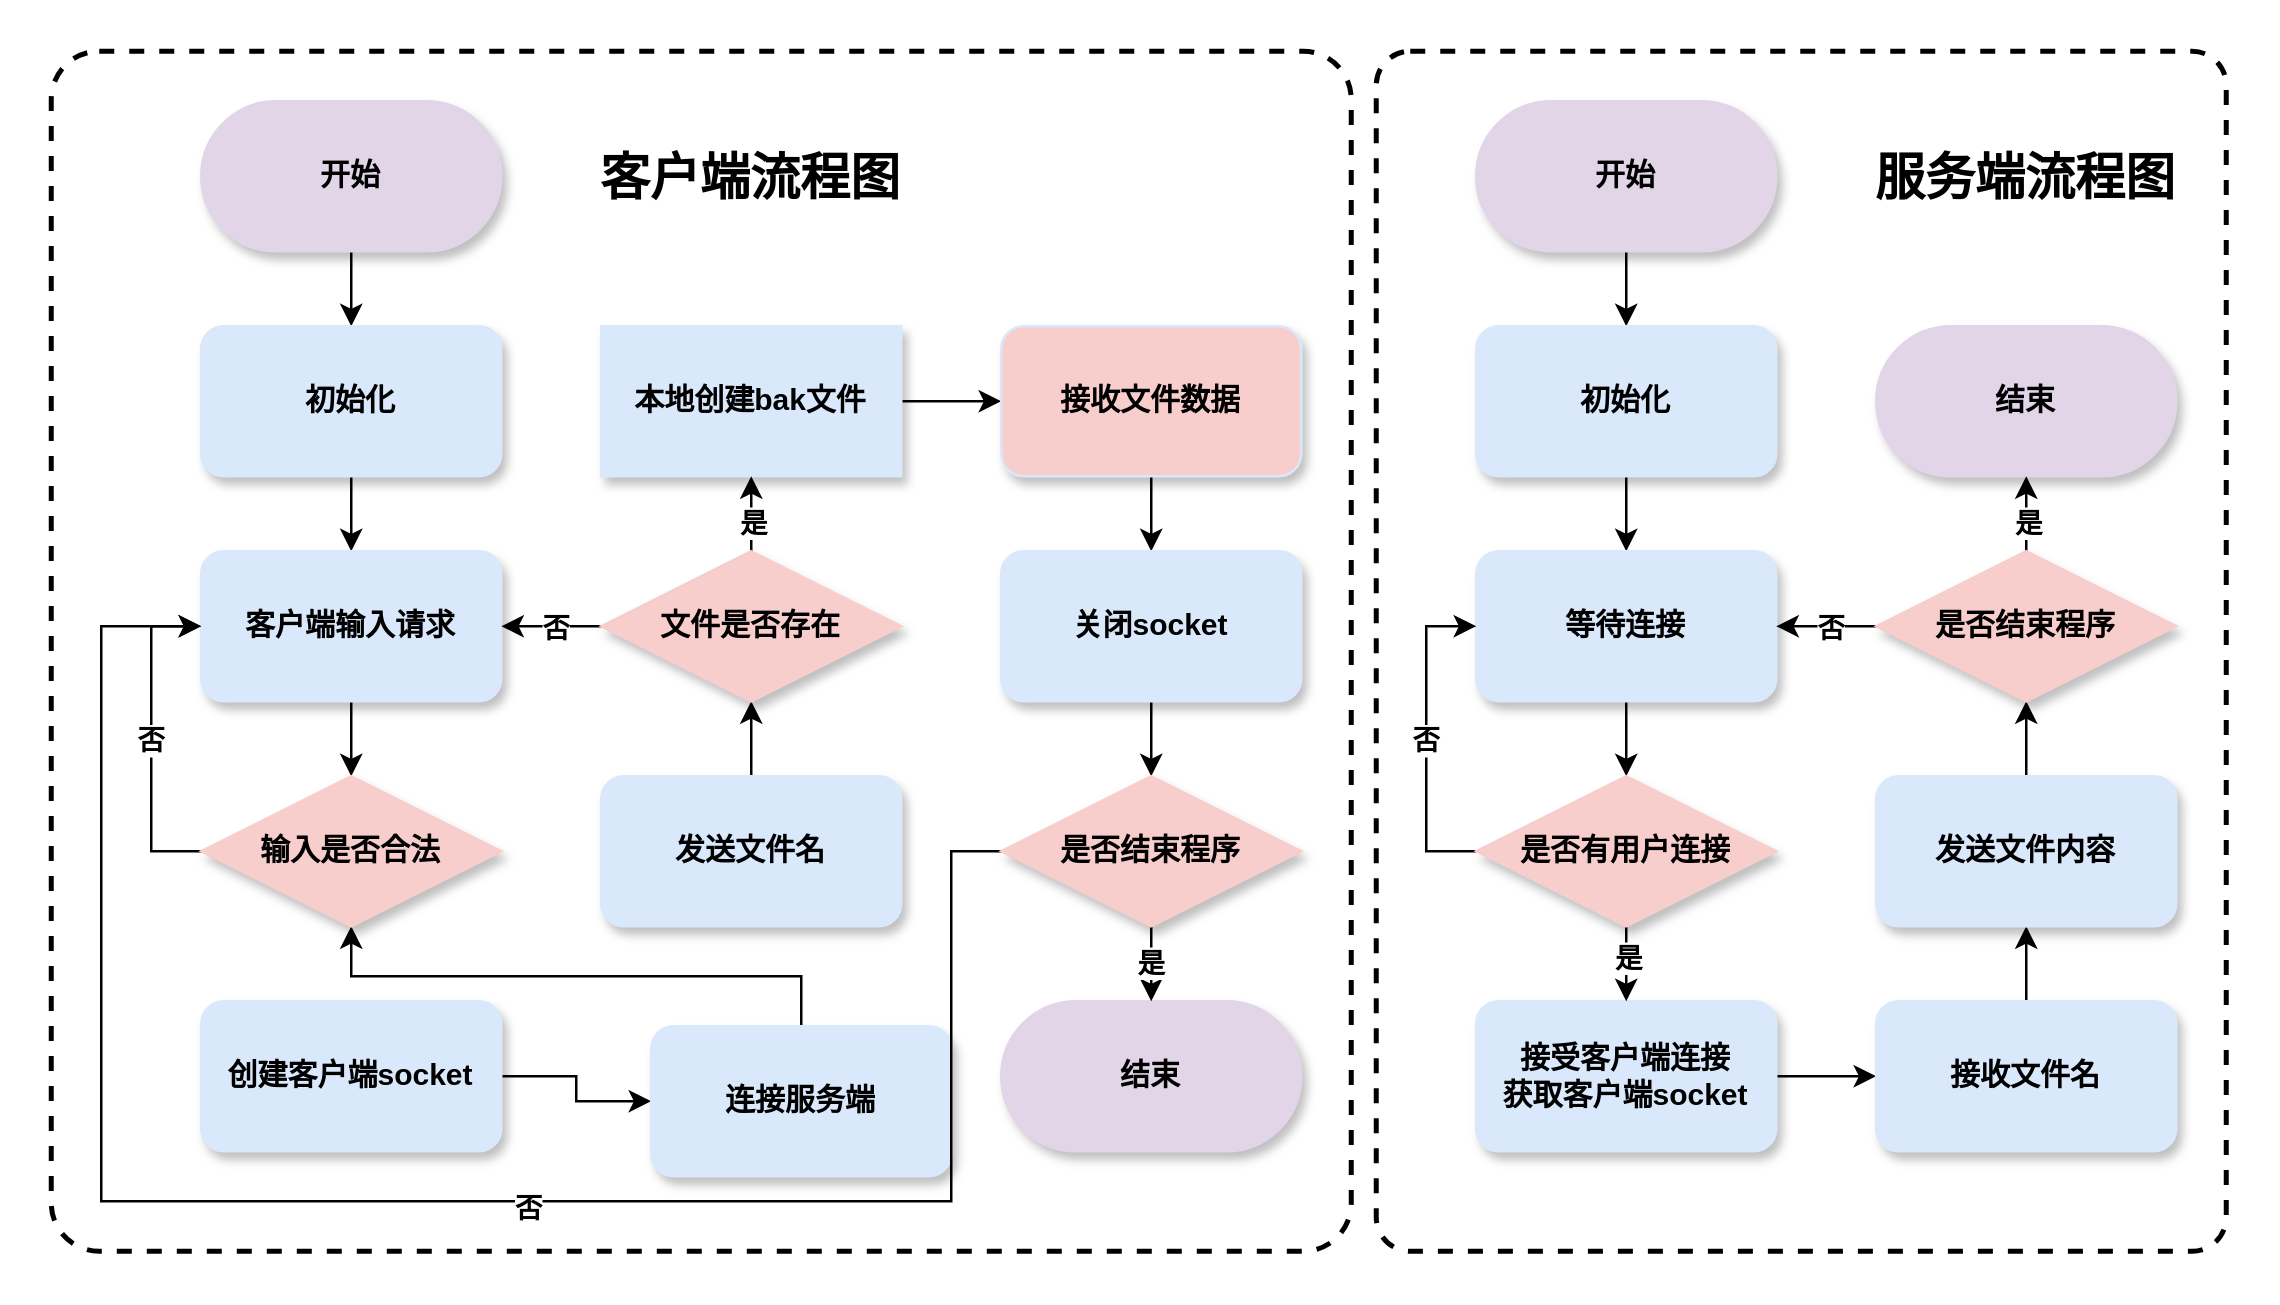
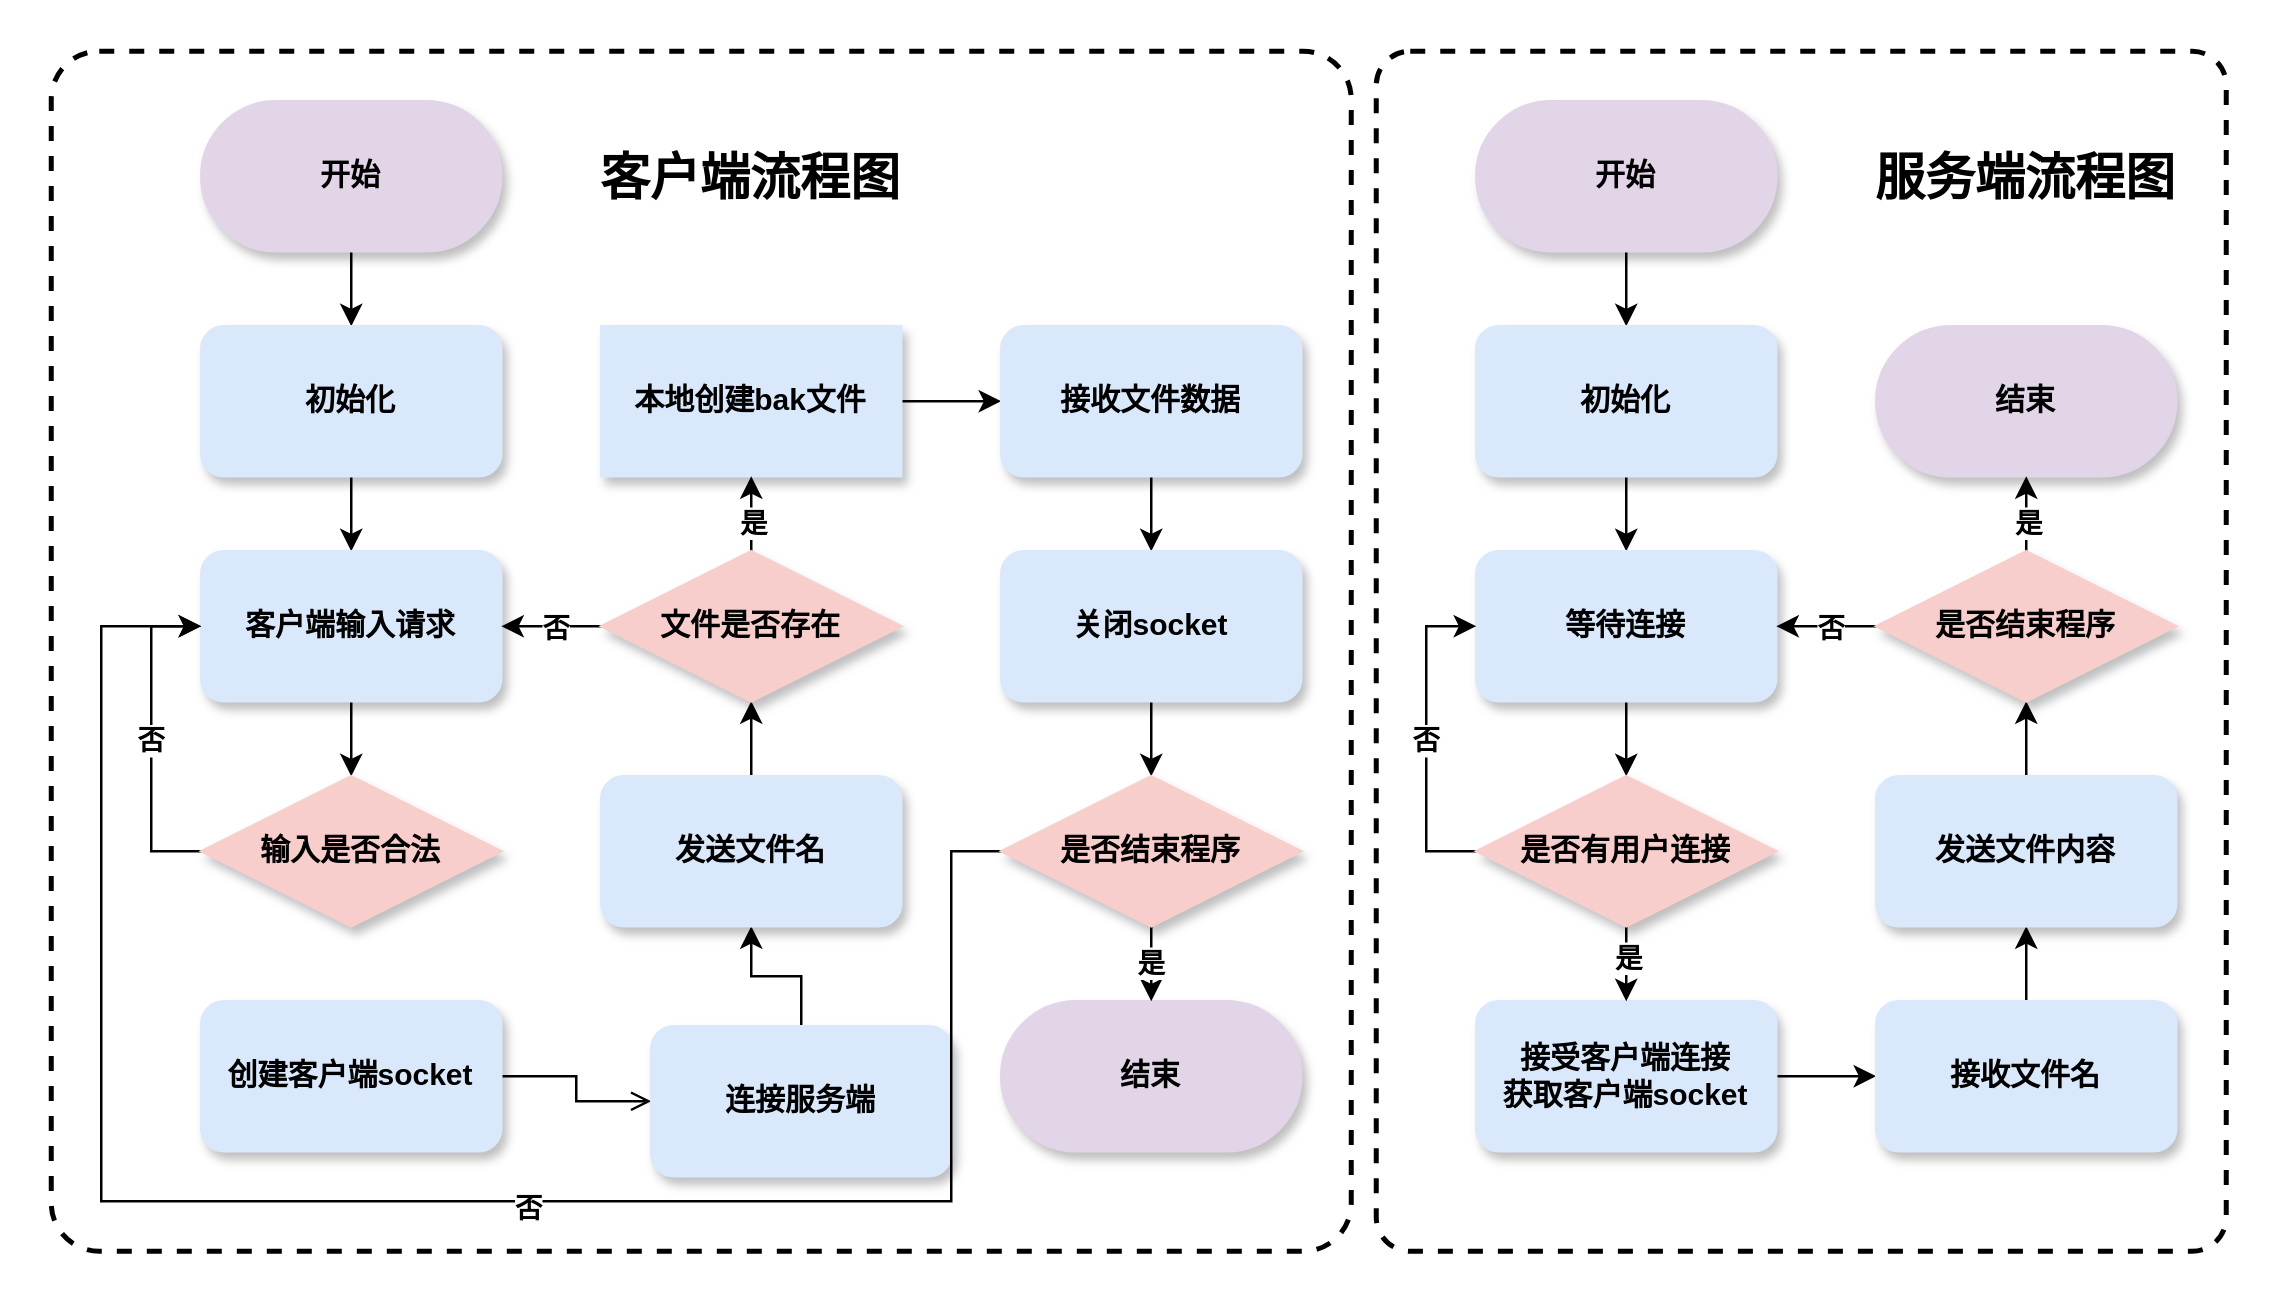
node "接收文件数据": fillcolor #f8cecc -> #dae8fc
edge "连接服务端" -> "输入是否合法": now "连接服务端" -> "发送文件名"
edge "创建客户端socket" -> "连接服务端": arrowhead classic -> open
